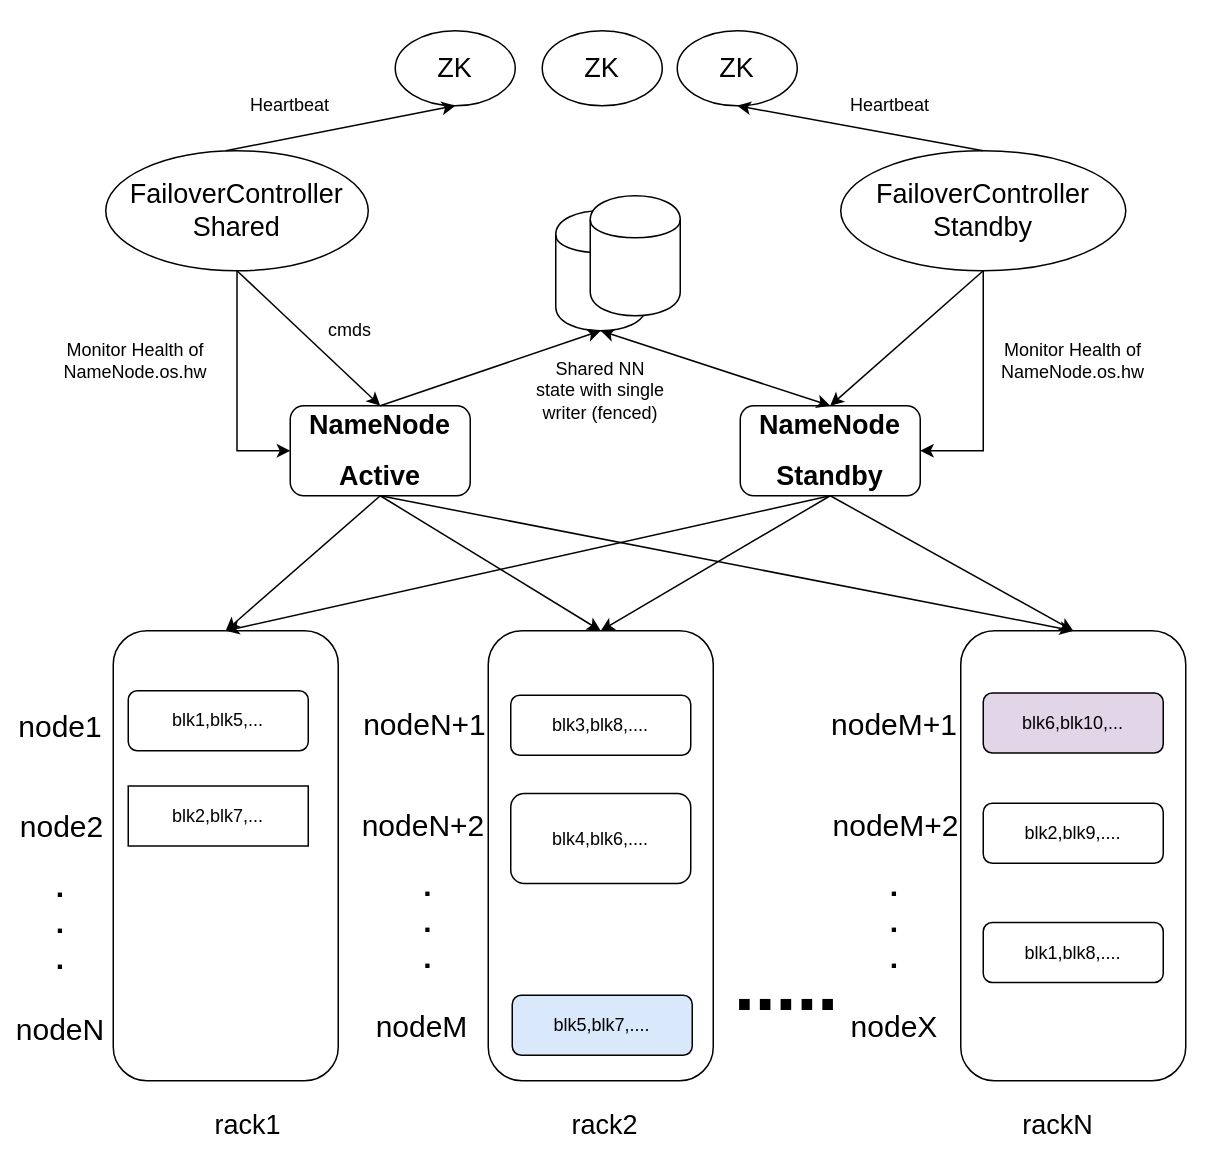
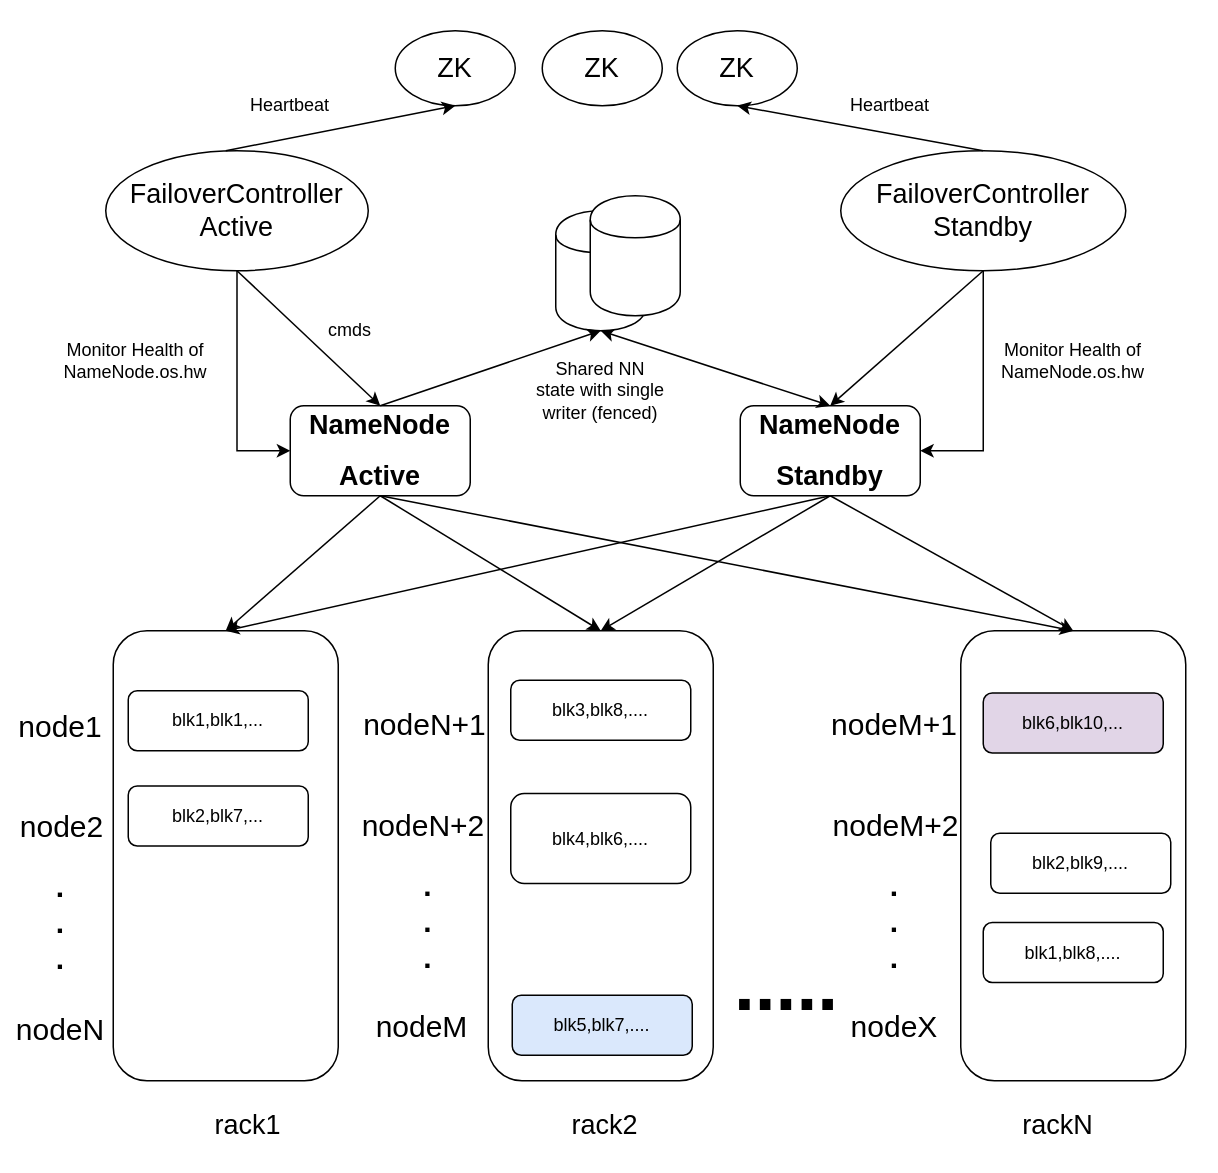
node "FailoverController Shared": label "FailoverController Shared" -> "FailoverController Active"
node "blk1,blk5,...": label "blk1,blk5,..." -> "blk1,blk1,..."
node "blk3,blk8,....": moved (601, 725) -> (601, 710)
node "blk2,blk7,...": shape rectangle -> rounded rectangle
node "blk2,blk9,....": moved (1073, 833) -> (1081, 863)
